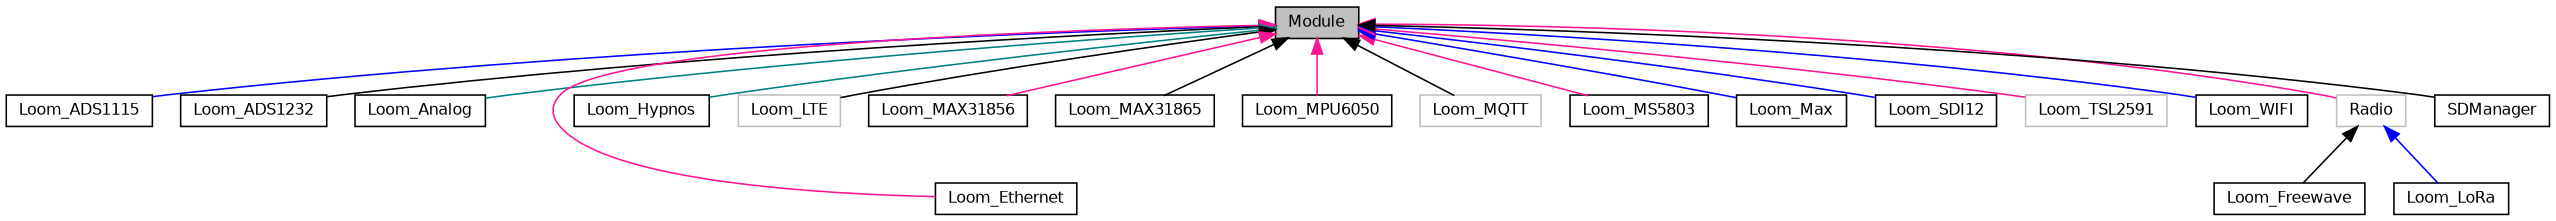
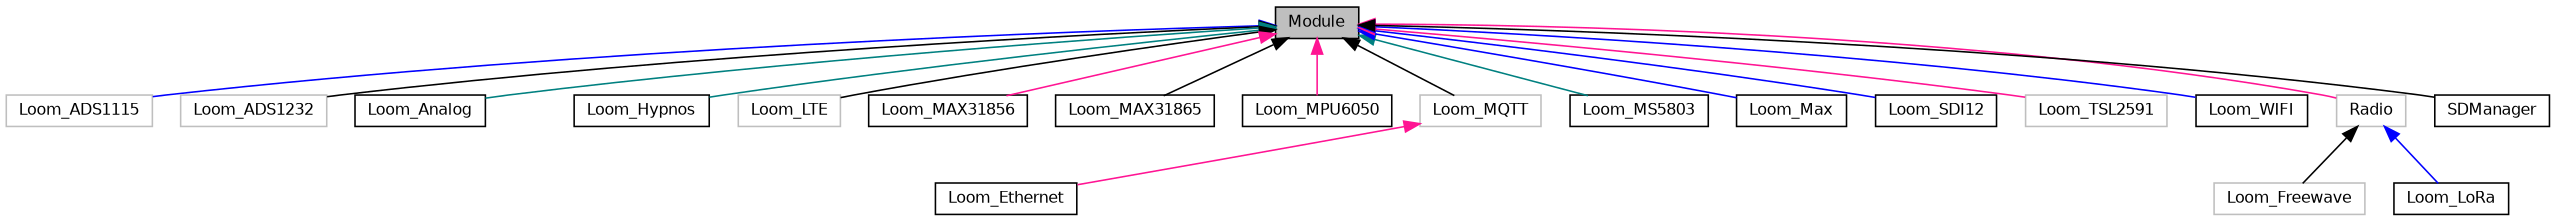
edge "Loom_MS5803" -> "Module": color deeppink -> teal
node "Loom_ADS1115": color black -> grey75
node "Loom_ADS1232": color black -> grey75
edge "Loom_Ethernet" -> "Module": now "Loom_Ethernet" -> "Loom_MQTT"
node "Loom_Freewave": color black -> grey75
